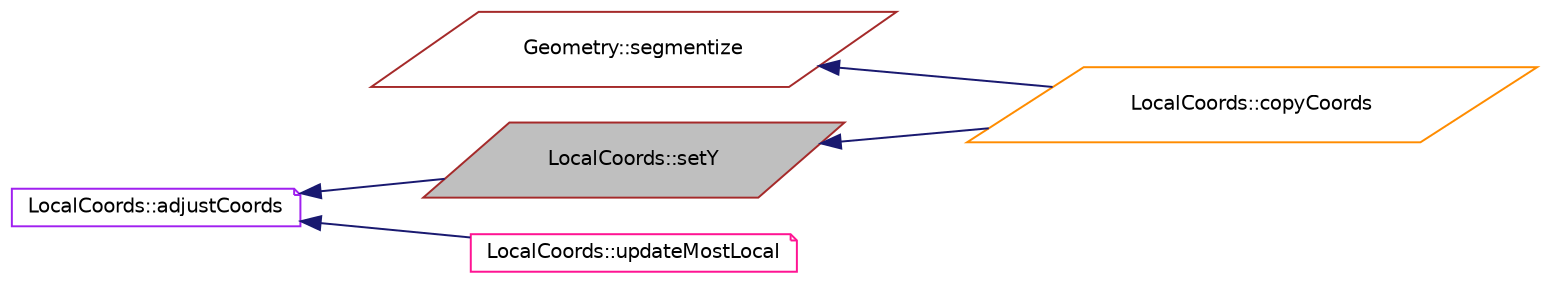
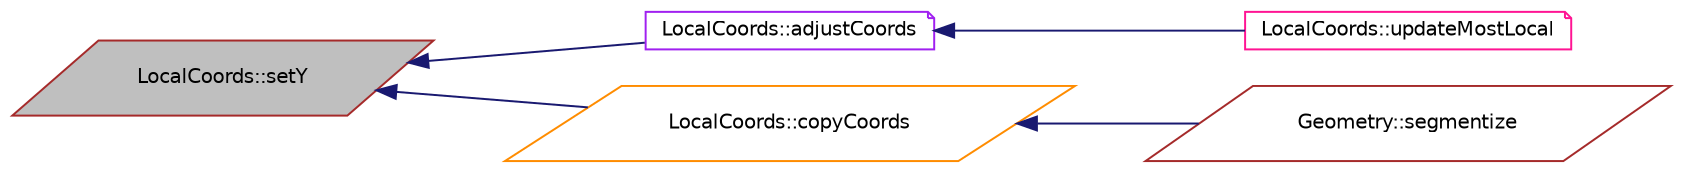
edge "LocalCoords::copyCoords" -> "Geometry::segmentize": reversed
edge "LocalCoords::setY" -> "LocalCoords::adjustCoords": reversed
